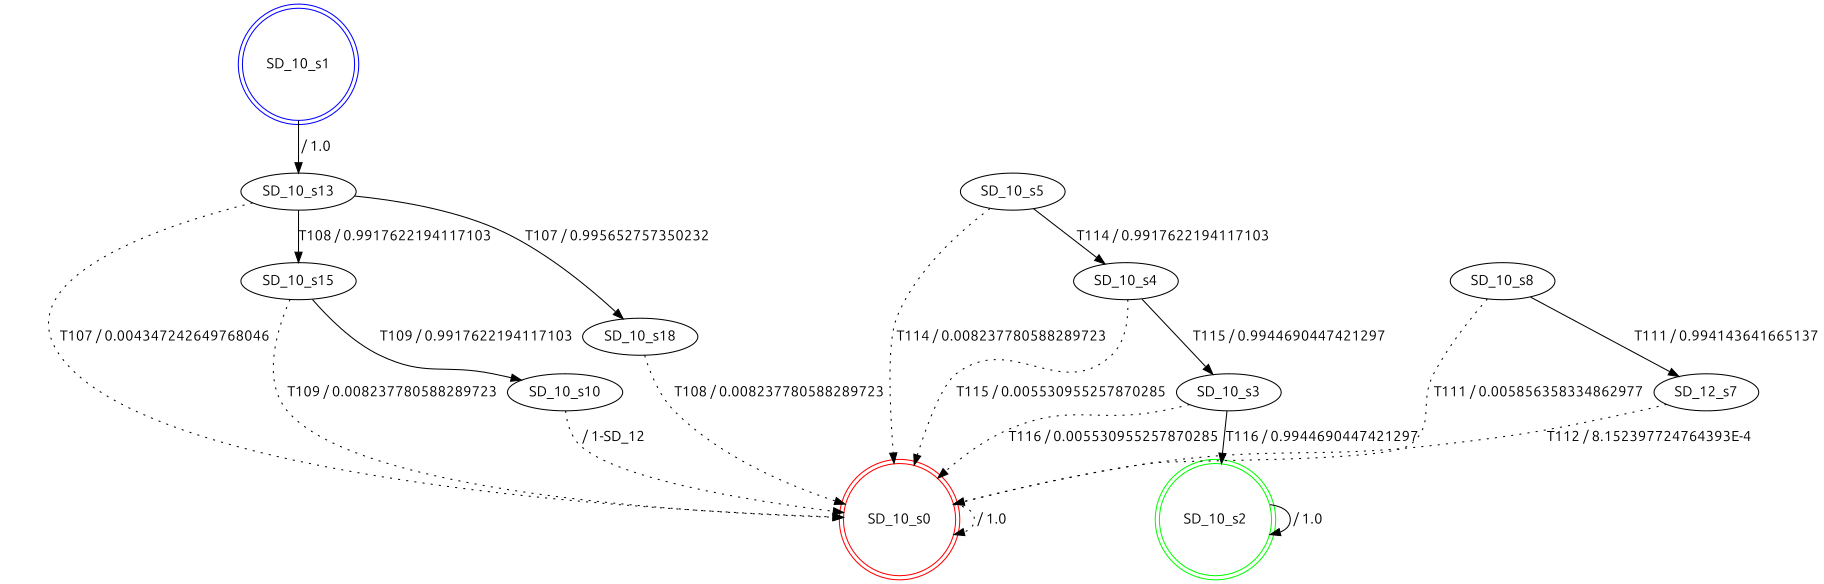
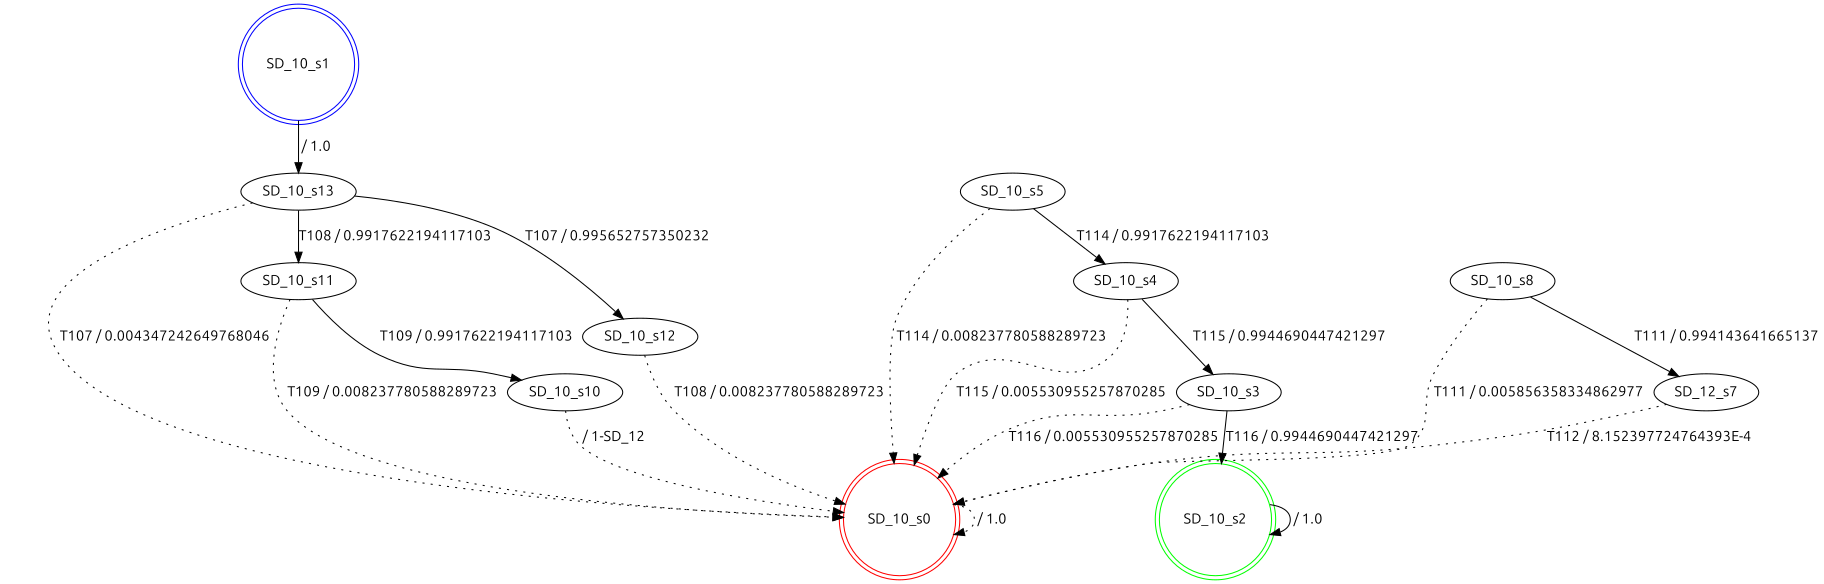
node "SD_10_s15": label "SD_10_s15" -> "SD_10_s11"
node "SD_10_s18": label "SD_10_s18" -> "SD_10_s12"
